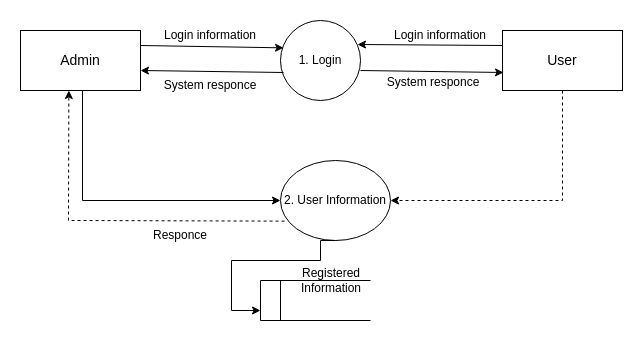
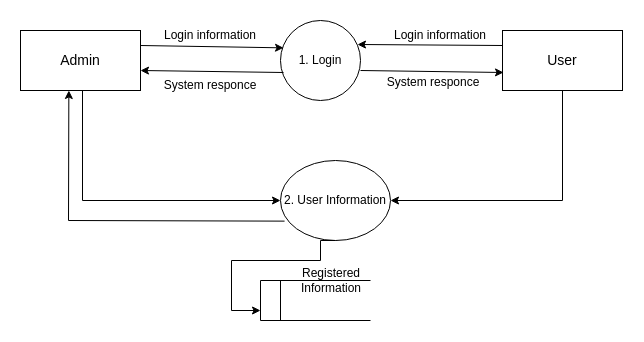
edge "User" -> "2. User Information": style dashed -> solid
edge "2. User Information" -> "Admin": style dashed -> solid
node "Responce": removed
